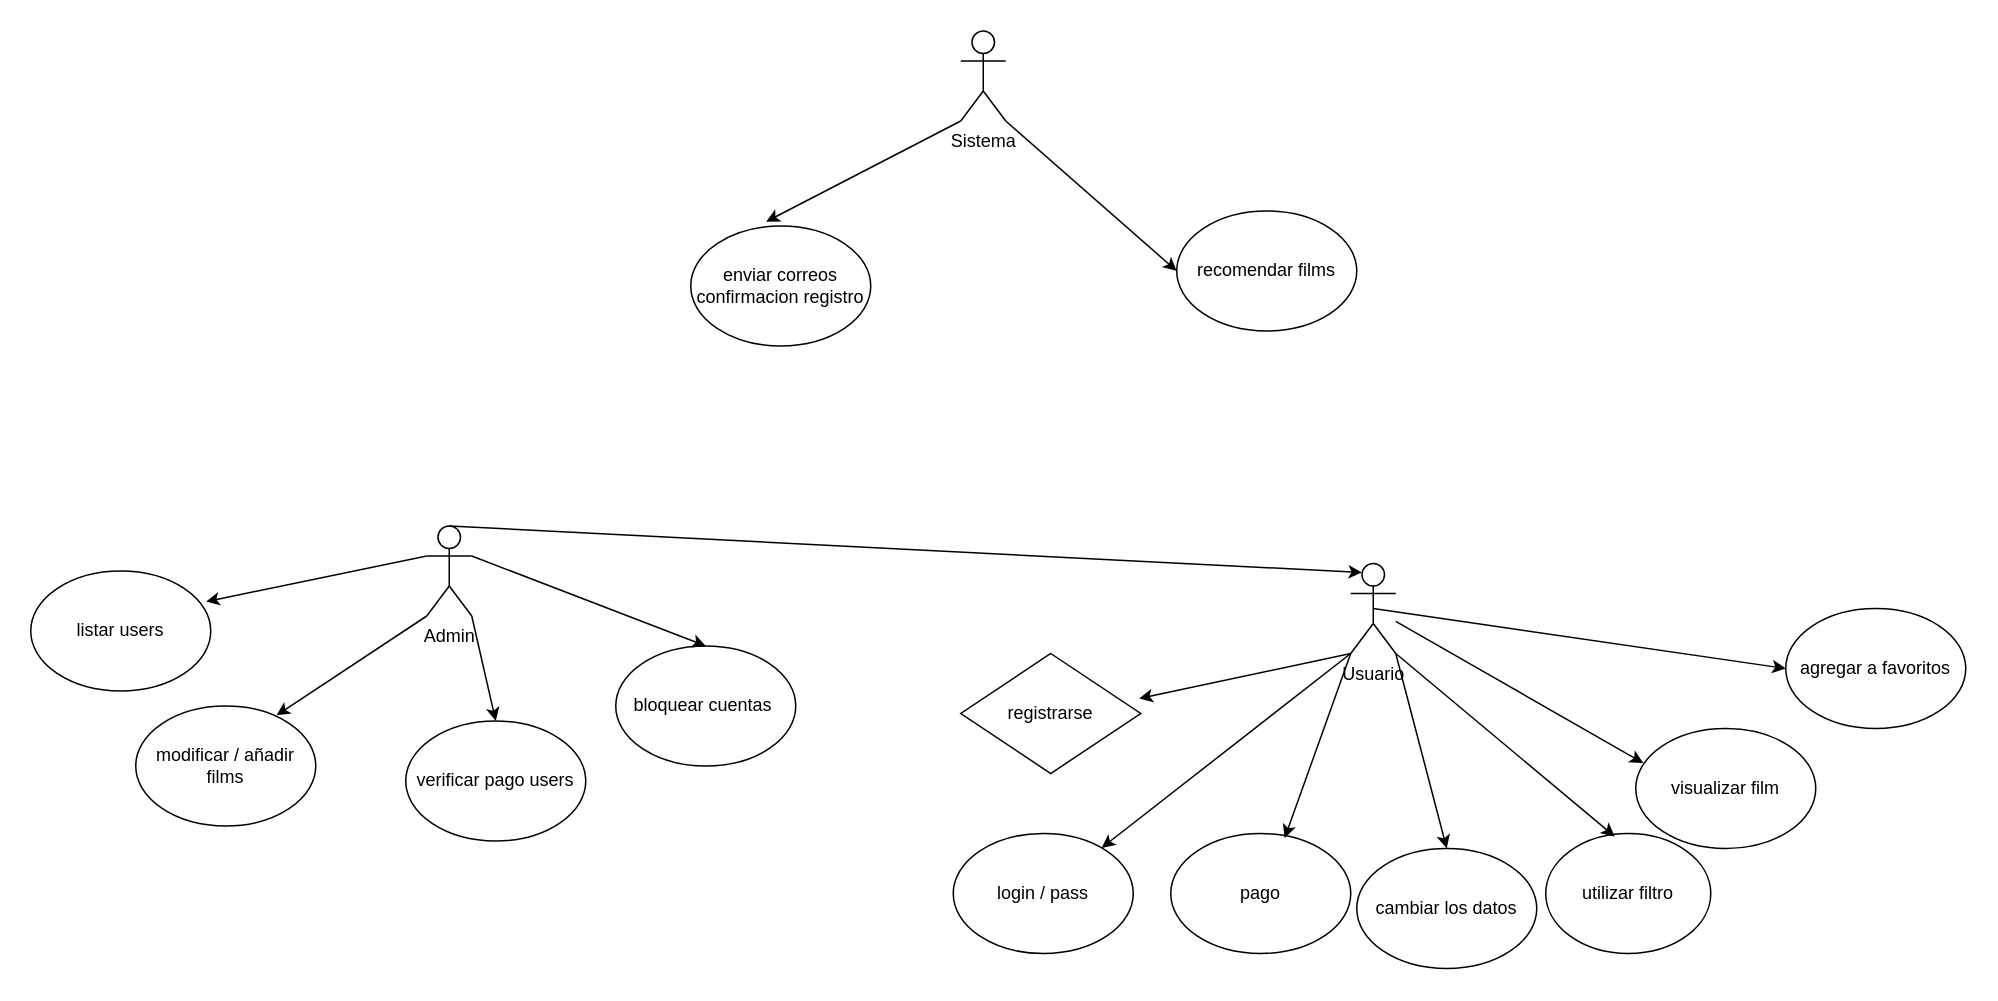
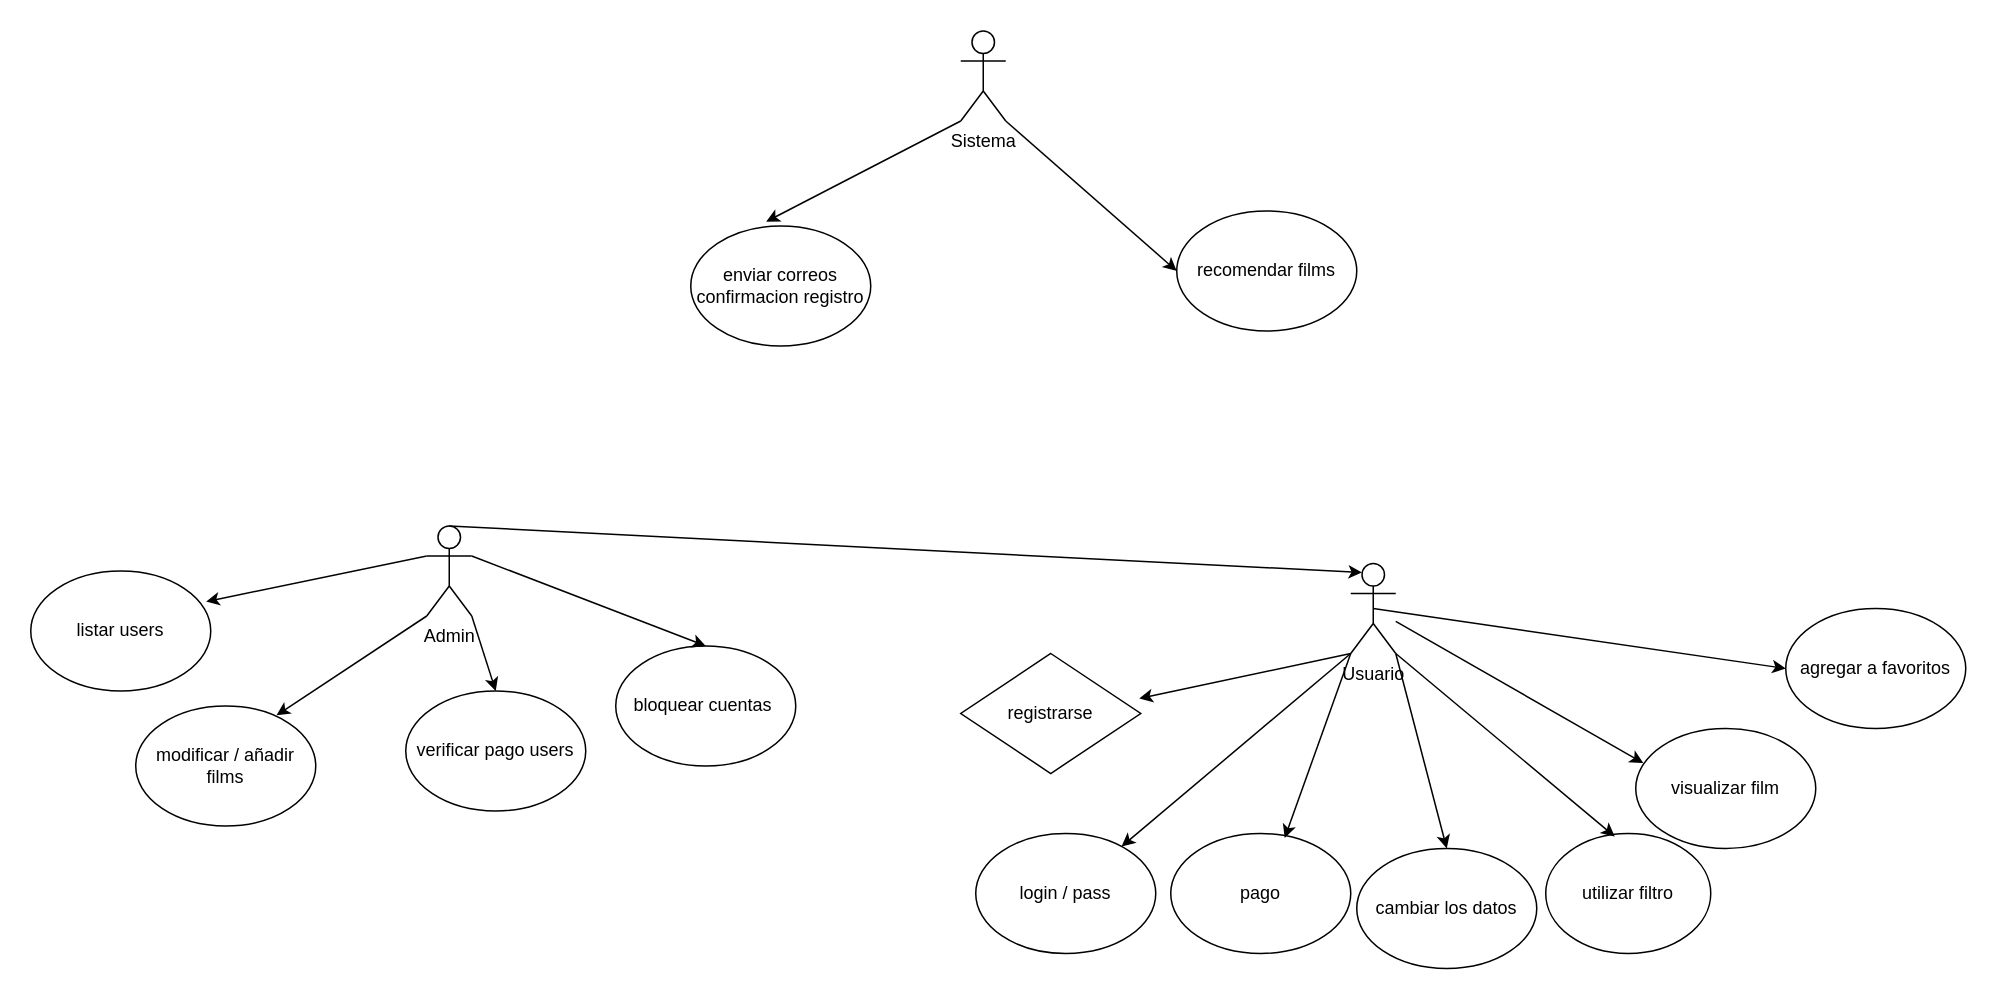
node "verificar pago users": moved (496, 781) -> (496, 751)
node "login / pass": moved (1043, 893) -> (1066, 893)
